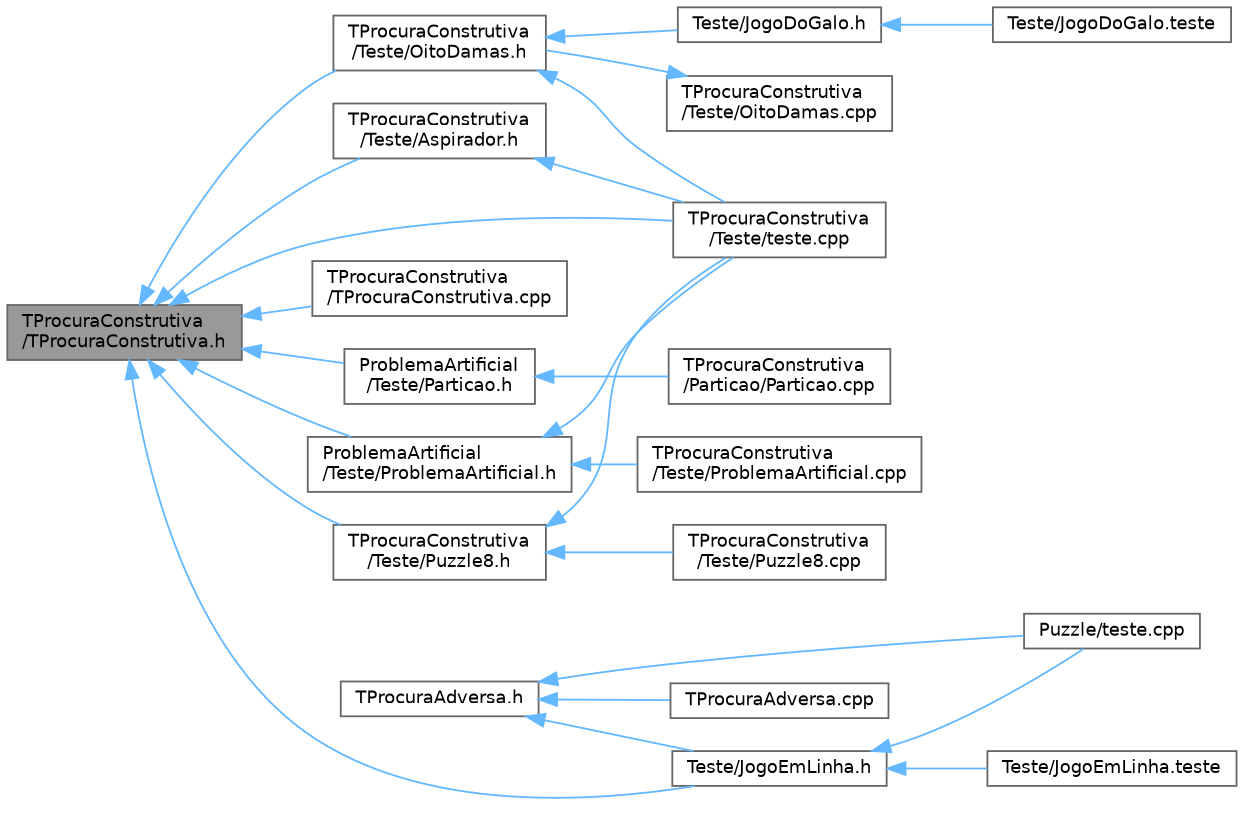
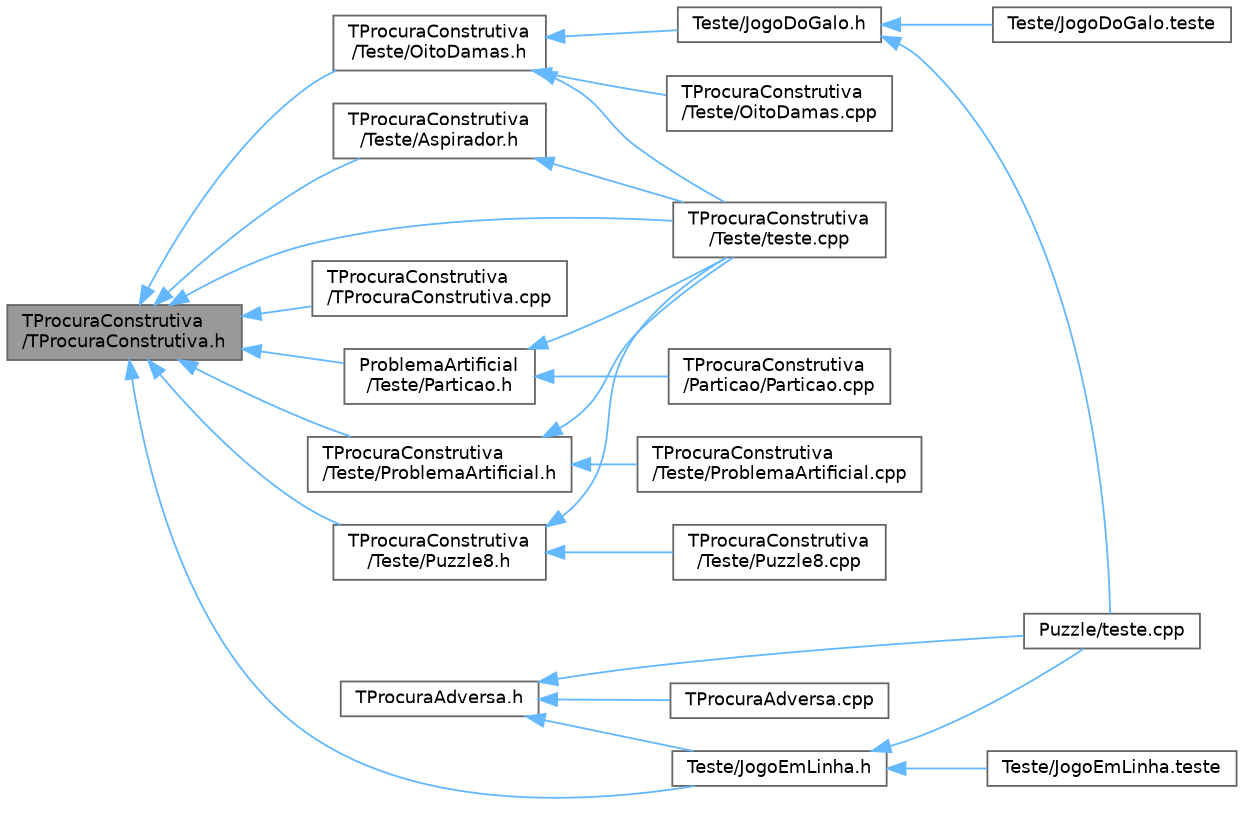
edge "TProcuraConstrutiva /Teste/OitoDamas.h" -> "TProcuraConstrutiva /Teste/OitoDamas.cpp": reversed
edge "TProcuraConstrutiva /Teste/teste.cpp" -> "ProblemaArtificial /Teste/Particao.h": added
edge "Puzzle/teste.cpp" -> "Teste/JogoDoGalo.h": added
node "ProblemaArtificial /Teste/ProblemaArtificial.h": label "ProblemaArtificial /Teste/ProblemaArtificial.h" -> "TProcuraConstrutiva /Teste/ProblemaArtificial.h"
